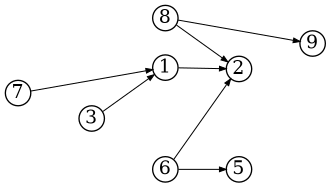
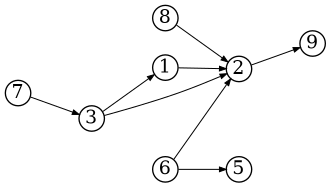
edge "8" -> "9": now "2" -> "9"
edge "7" -> "1": now "7" -> "3"
edge "3" -> "2": added
